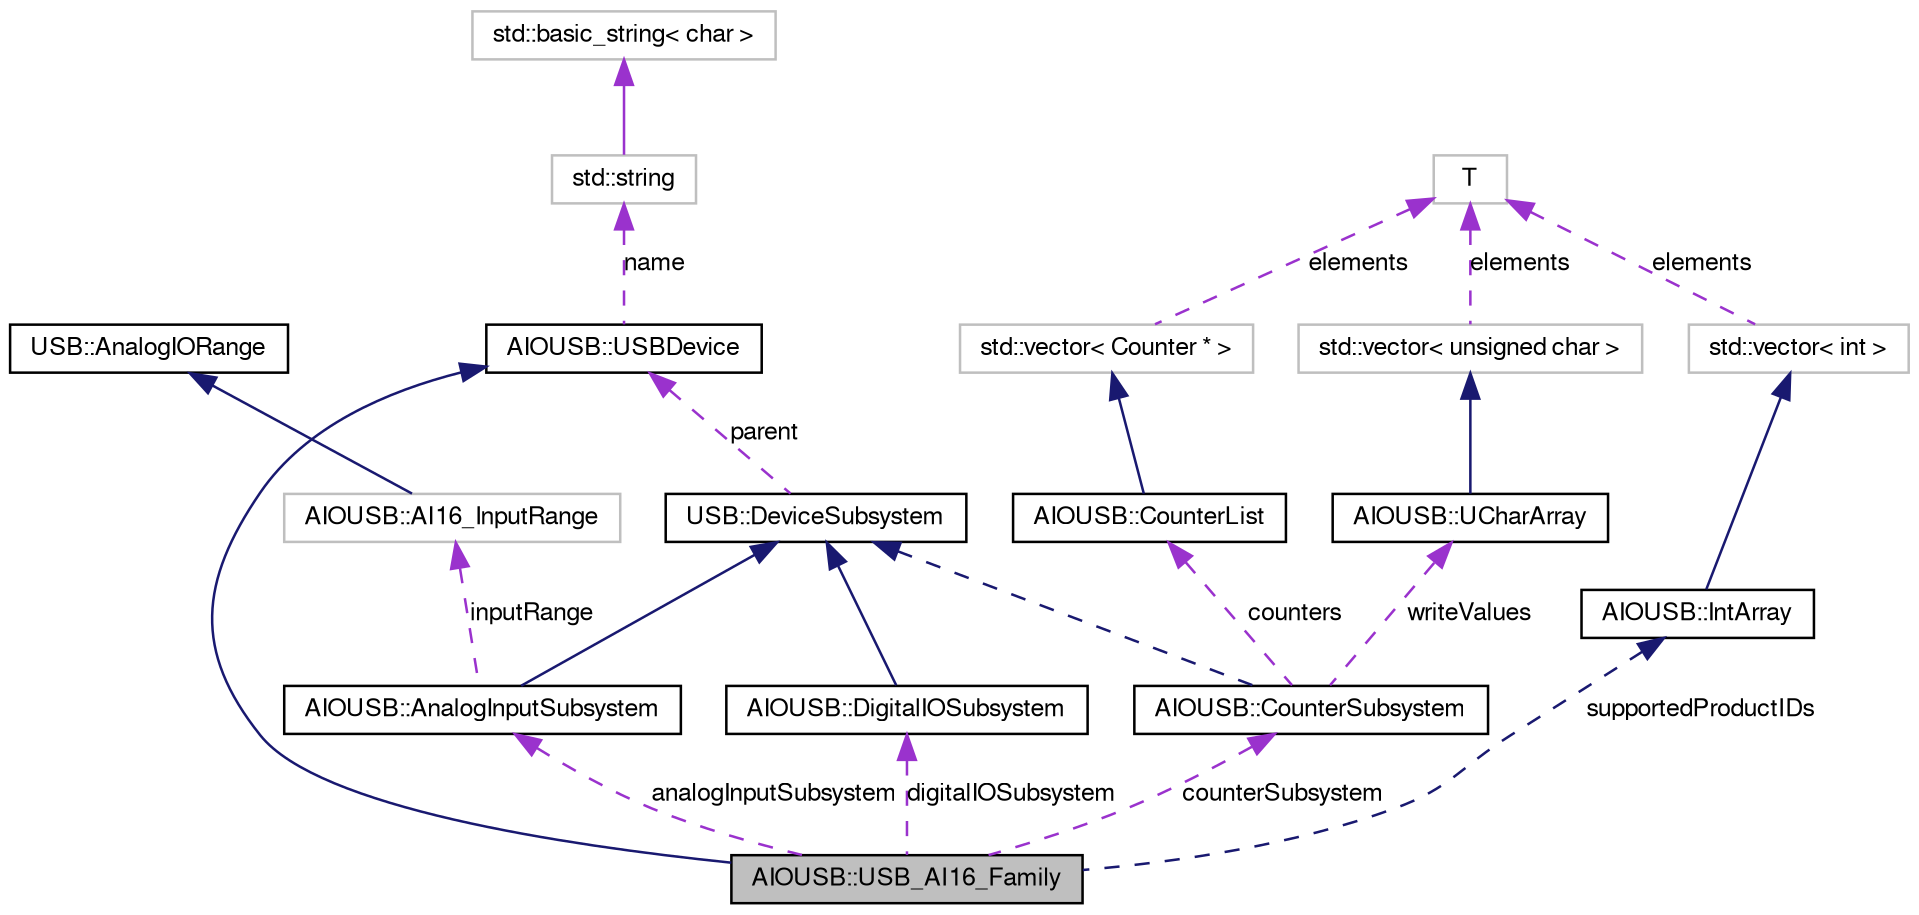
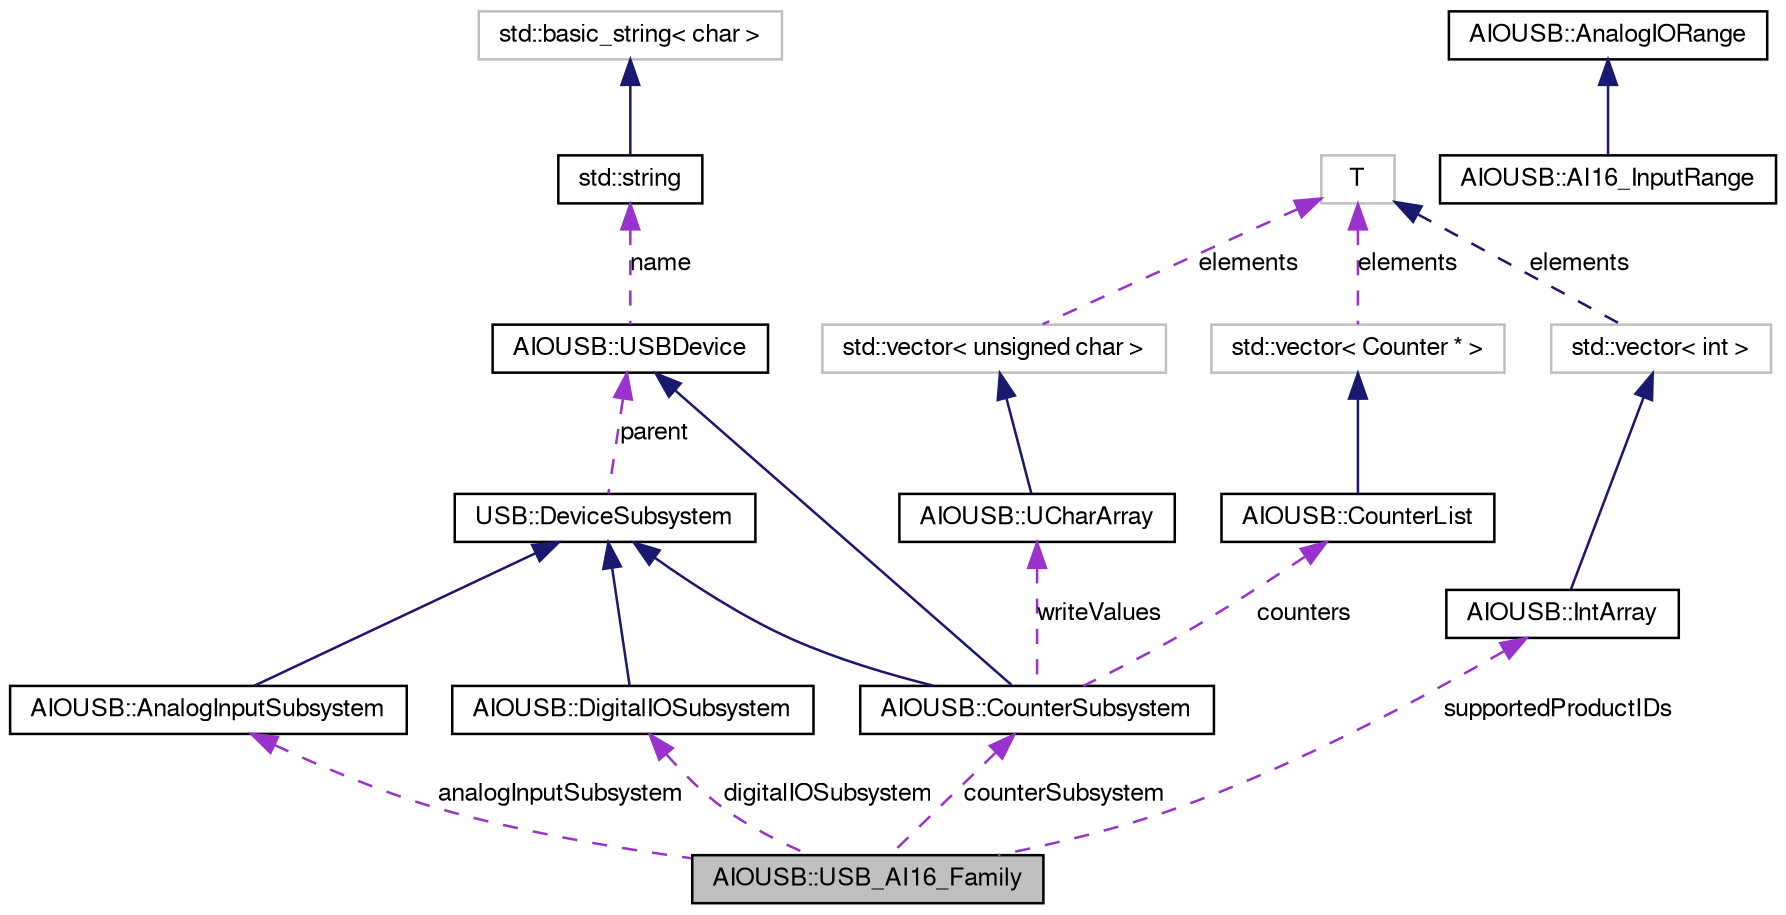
edge "std::string" -> "std::basic_string< char >": color darkorchid3 -> midnightblue
node "std::string": color grey75 -> black
edge "std::vector< int >" -> "T": color darkorchid3 -> midnightblue
node "USB::AnalogIORange": label "USB::AnalogIORange" -> "AIOUSB::AnalogIORange"
node "AIOUSB::AI16_InputRange": color grey75 -> black
edge "AIOUSB::CounterSubsystem" -> "USB::DeviceSubsystem": style dashed -> solid
edge "AIOUSB::AnalogInputSubsystem" -> "AIOUSB::AI16_InputRange": removed, label "inputRange"
edge "AIOUSB::USB_AI16_Family" -> "AIOUSB::USBDevice": now "AIOUSB::CounterSubsystem" -> "AIOUSB::USBDevice"
edge "AIOUSB::USB_AI16_Family" -> "AIOUSB::IntArray": color midnightblue -> darkorchid3
